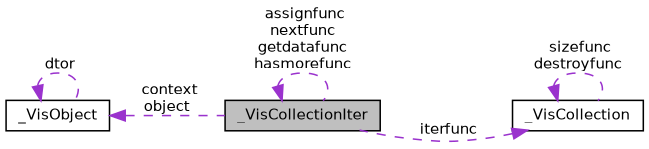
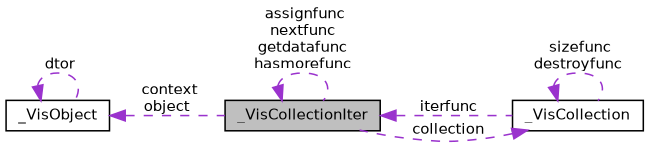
edge "_VisCollection" -> "_VisCollectionIter": added, label "iterfunc"
edge "_VisCollectionIter" -> "_VisCollection": label " iterfunc" -> " collection"
